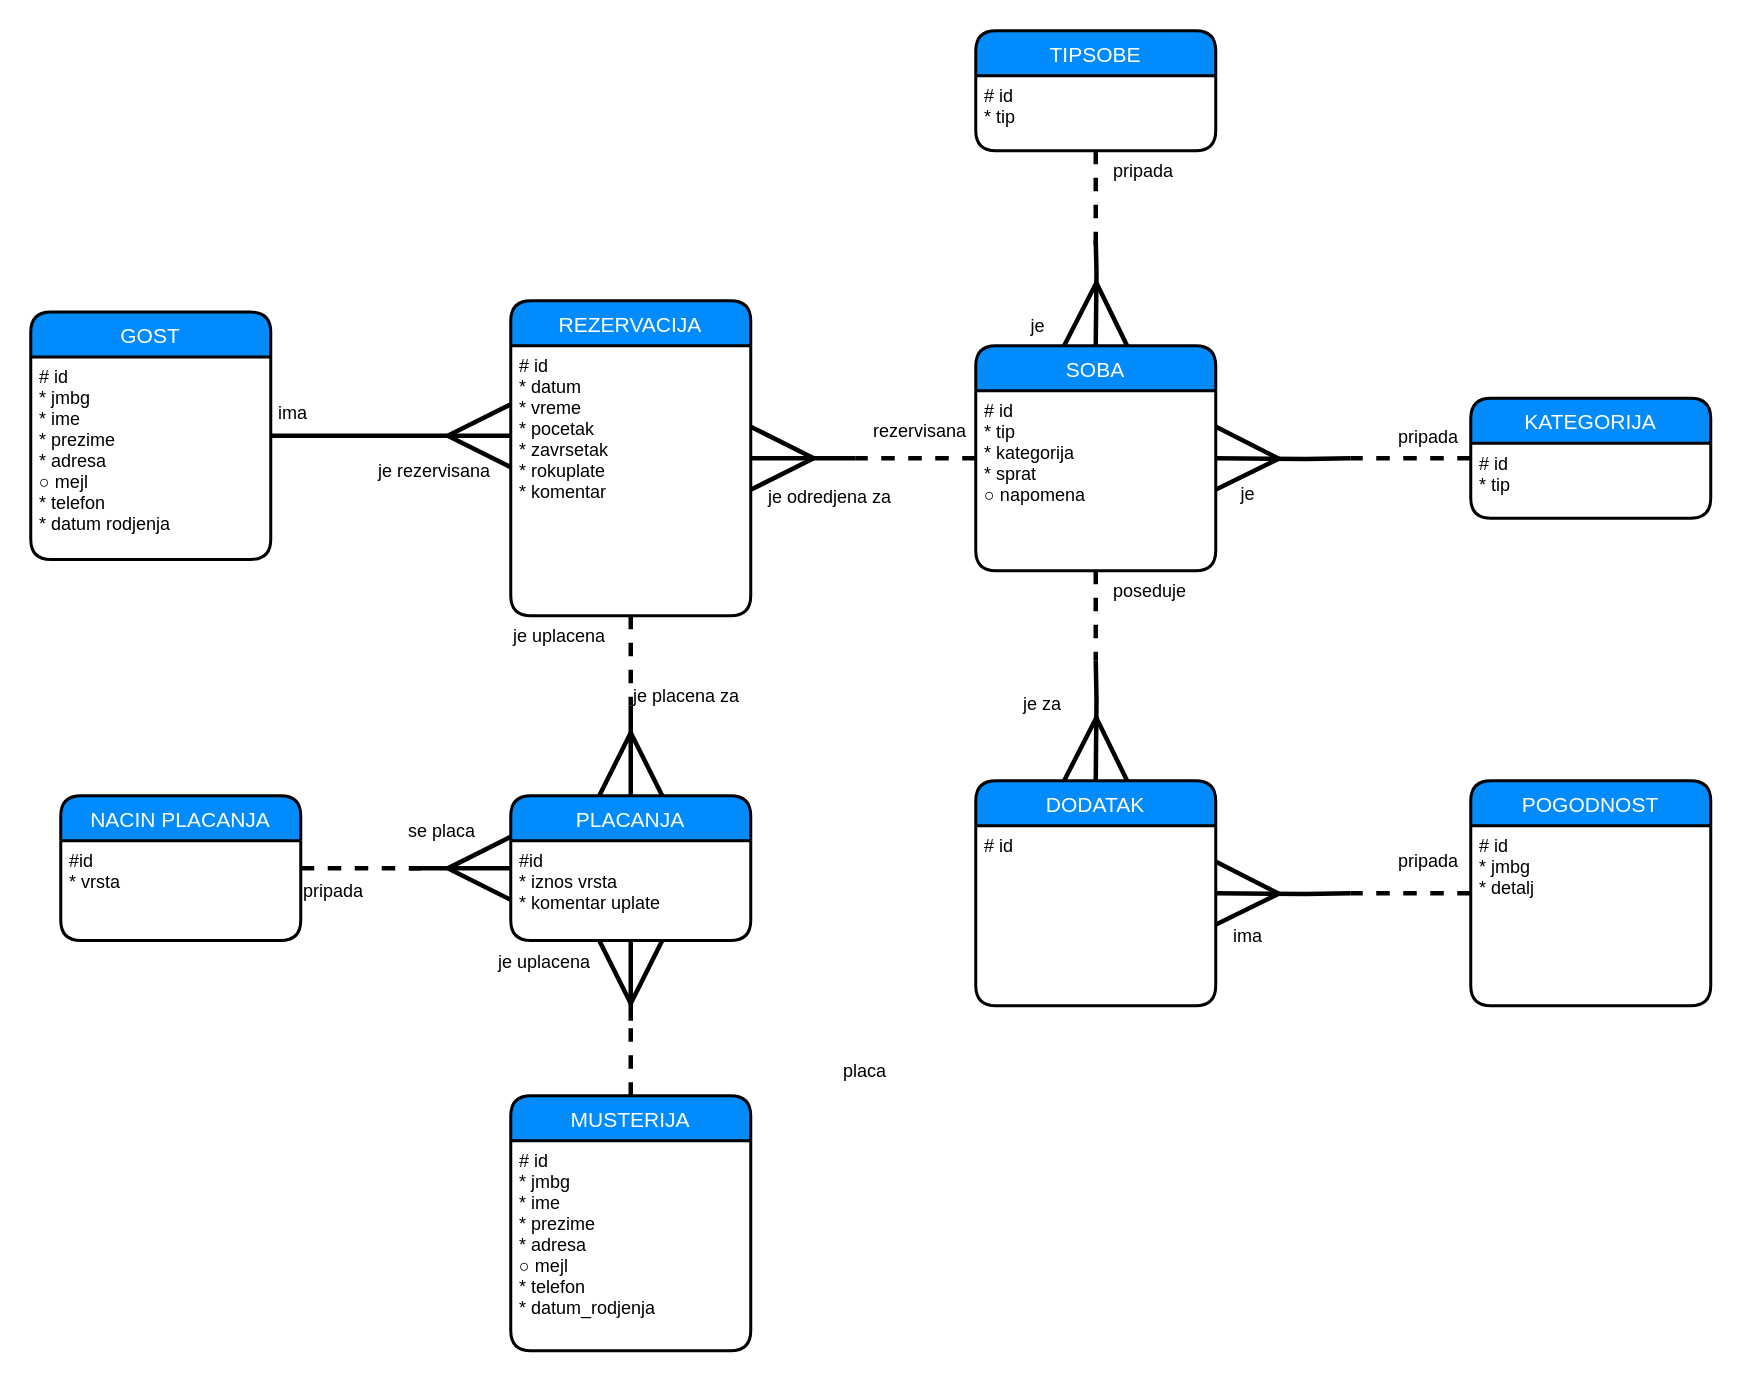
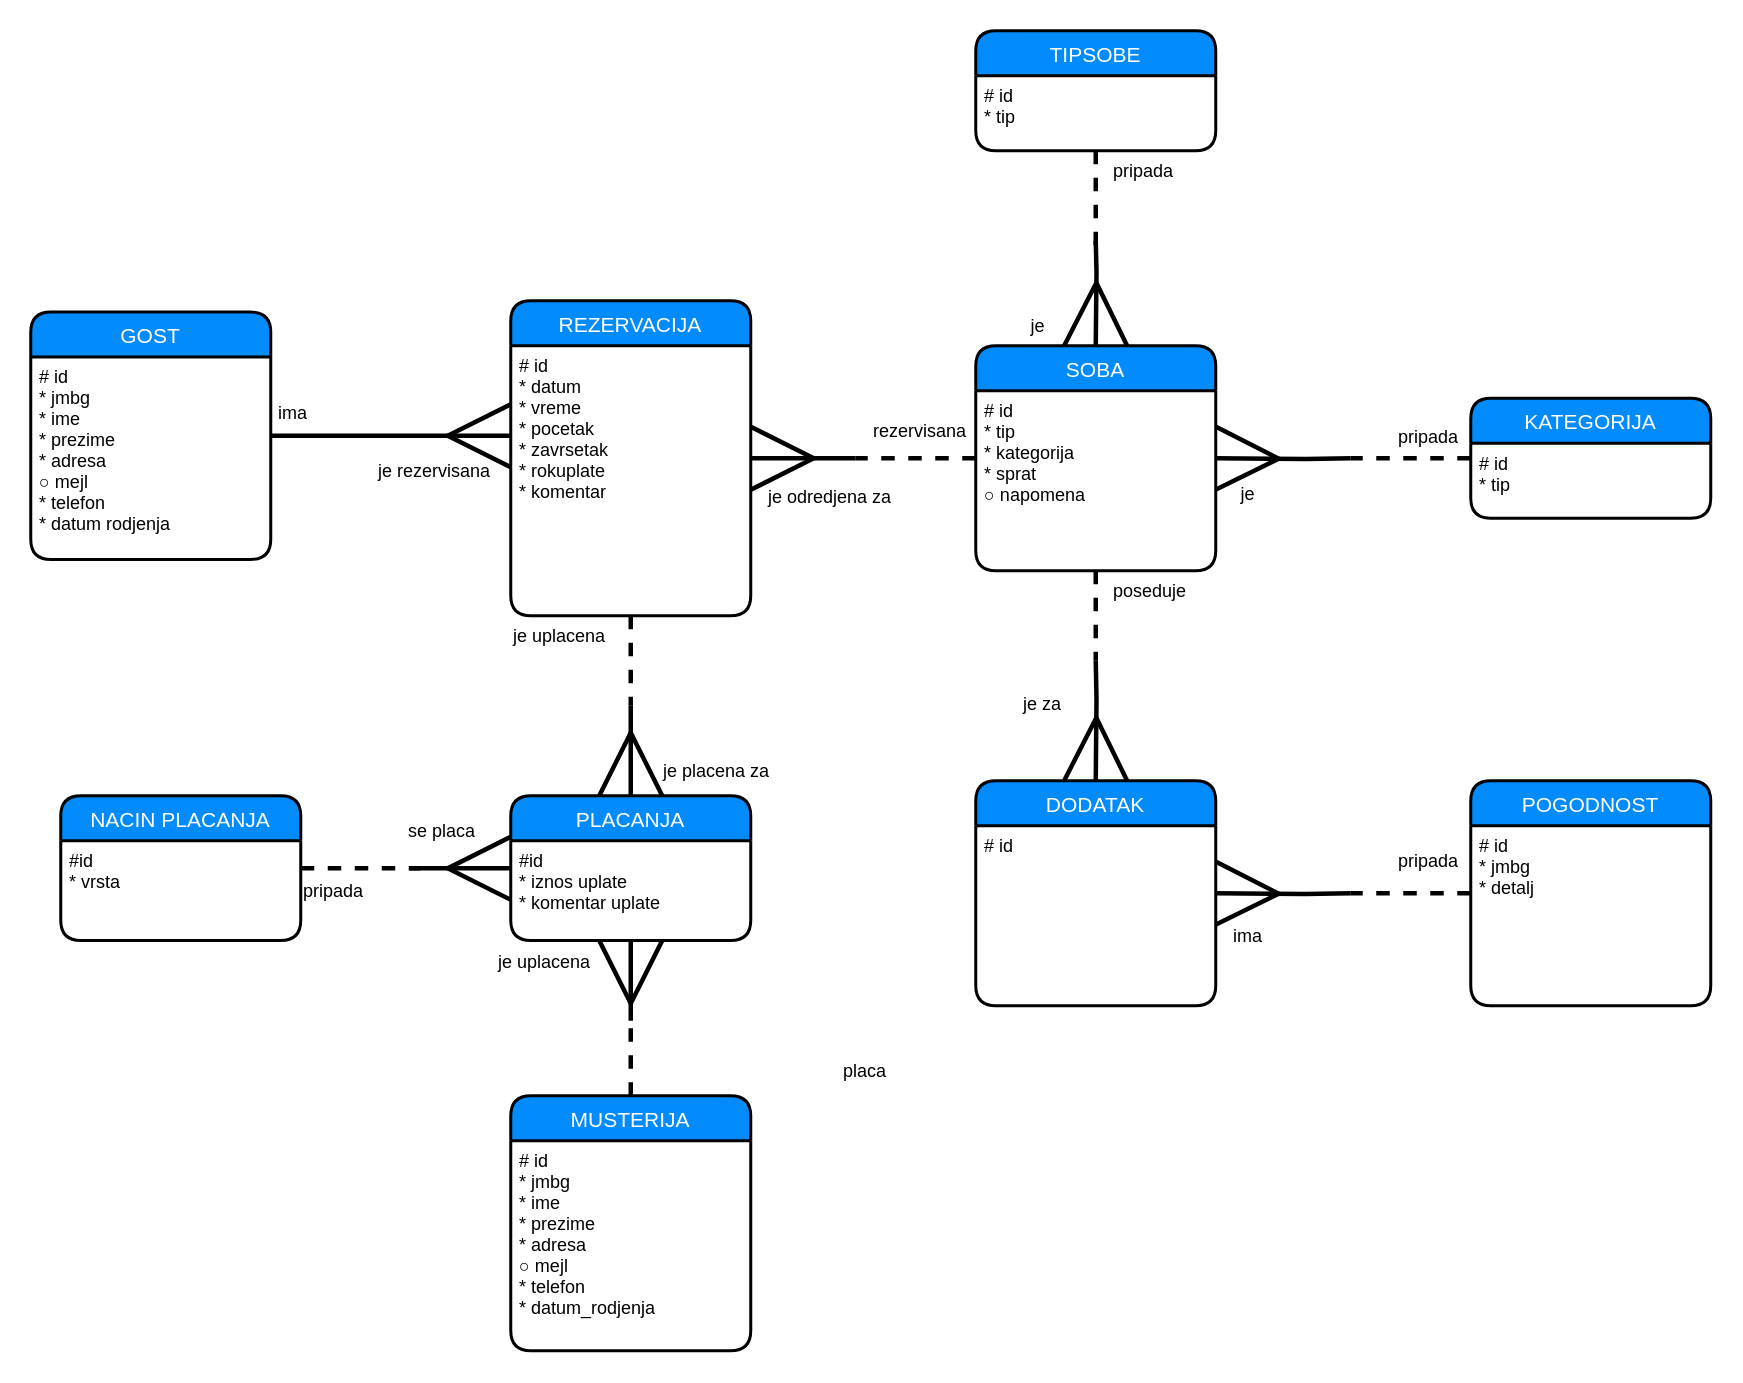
node "je placena za": moved (698, 698) -> (728, 773)
node "#id * iznos vrsta * komentar uplate": label "#id * iznos vrsta * komentar uplate" -> "#id * iznos uplate * komentar uplate"
